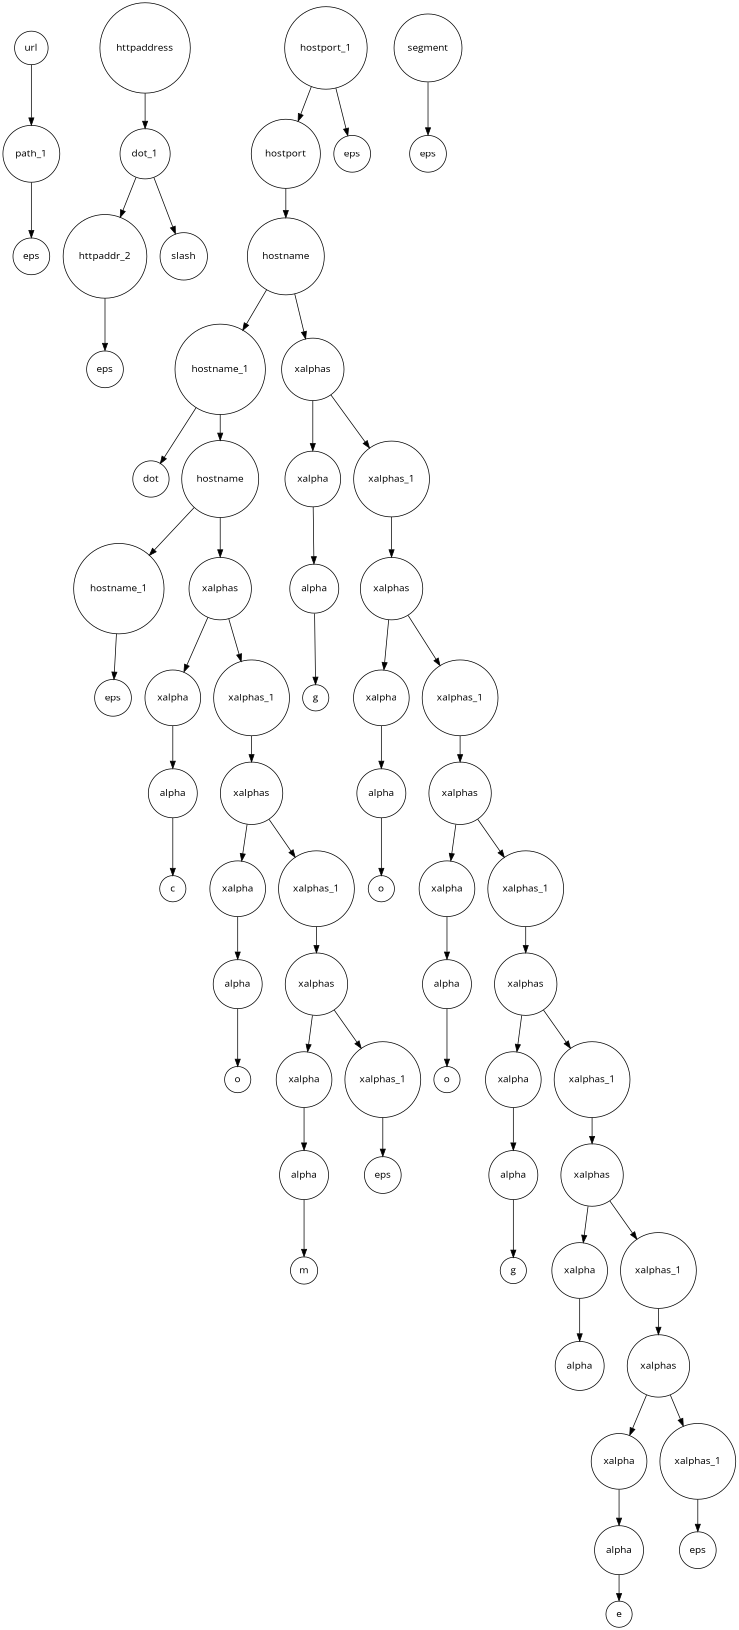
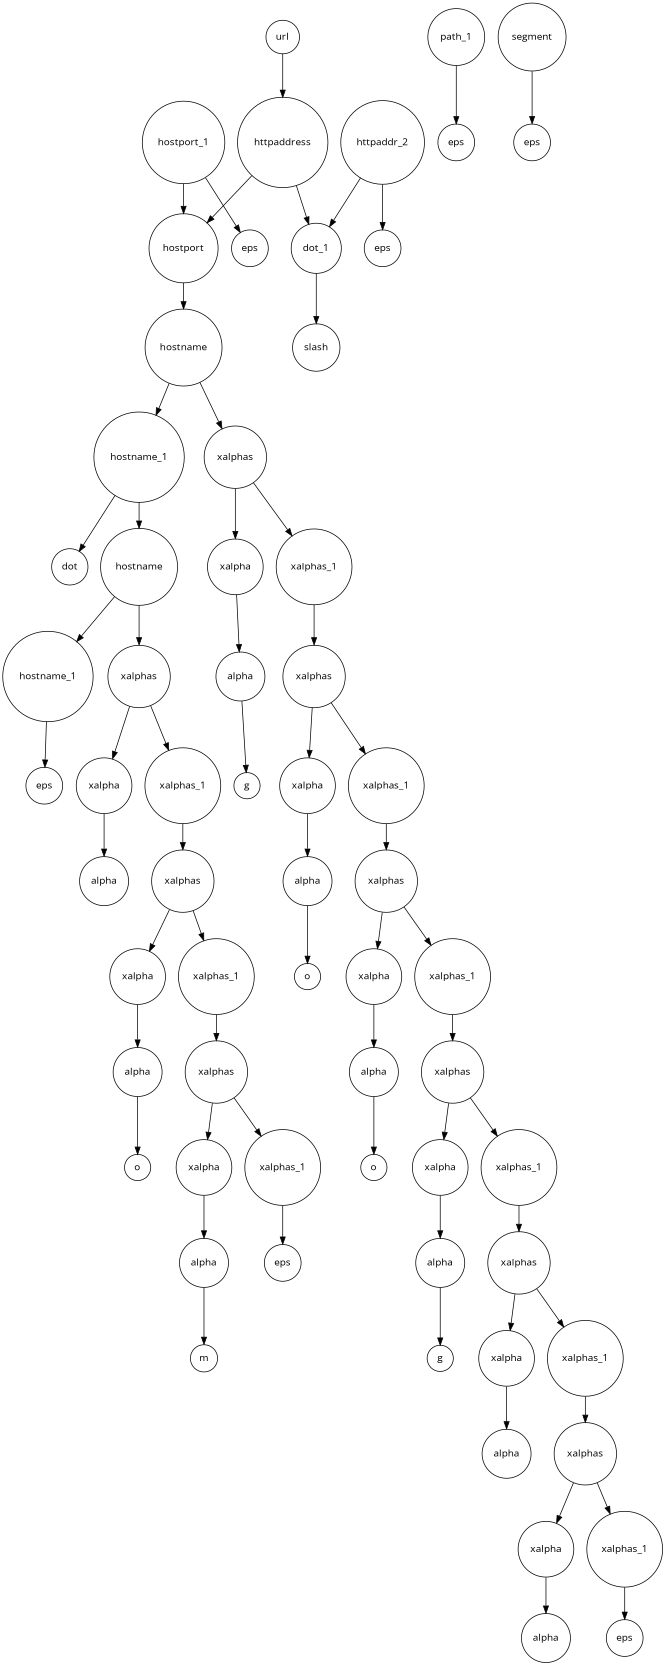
edge "url" -> "path_1": now "url" -> "httpaddress"
edge "dot_1" -> "httpaddr_2": reversed
edge "httpaddress" -> "hostport": added
node "c": removed
node "e": removed
